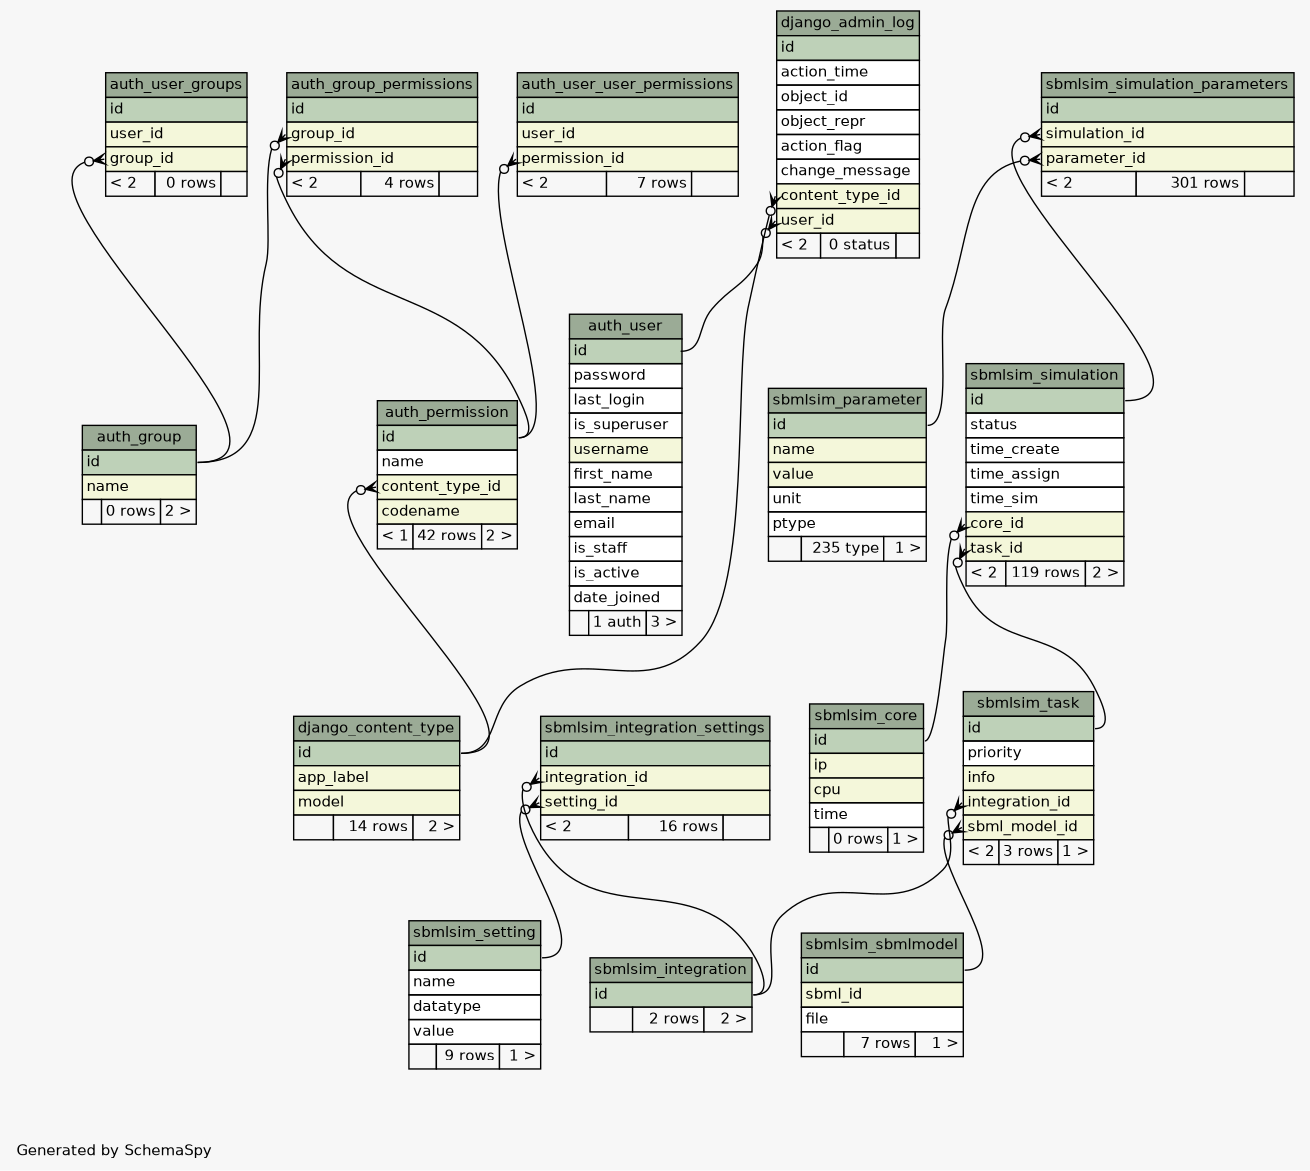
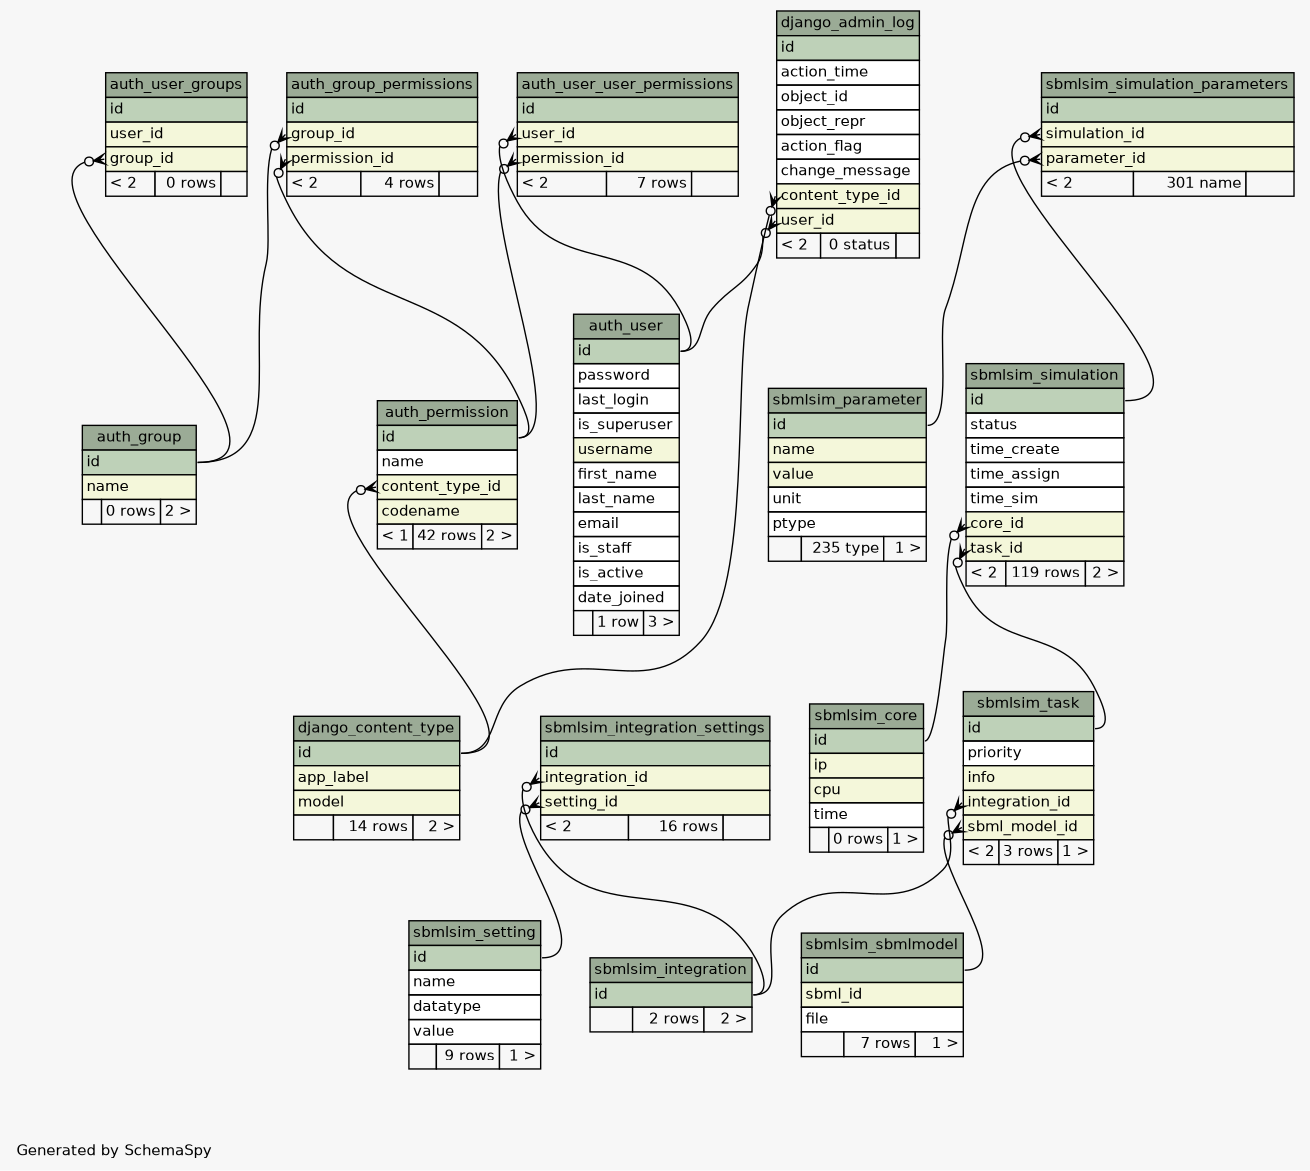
node "sbmlsim_simulation_parameters": text "301 rows" -> "301 name"
edge "auth_user" -> "auth_user_user_permissions": added
node "auth_user": text "1 auth" -> "1 row"
